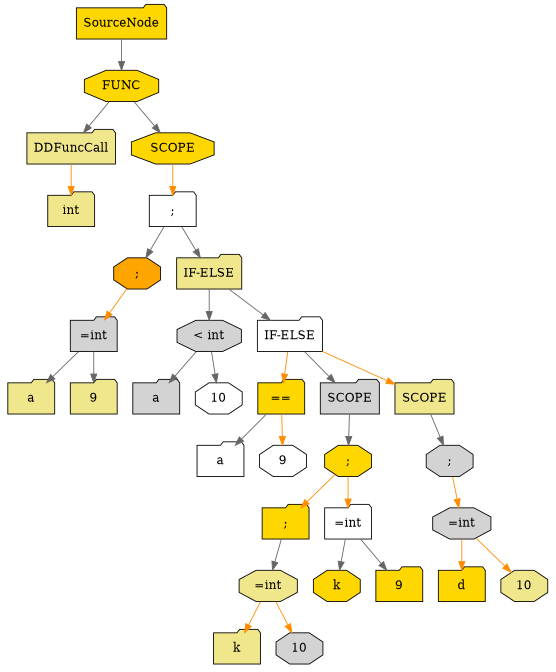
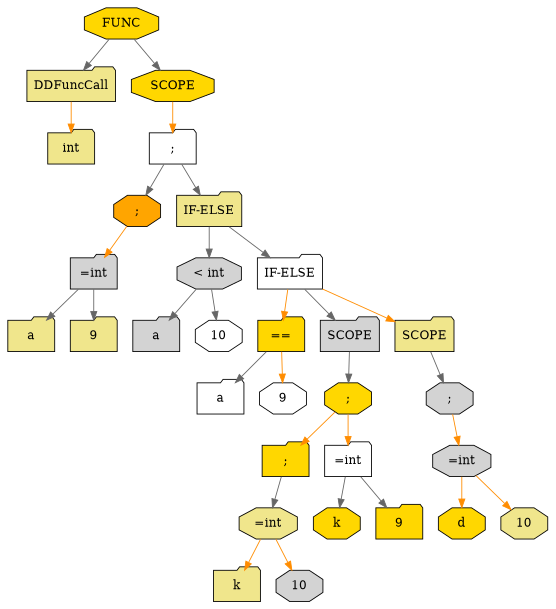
node "SourceNode": removed
node "d": shape folder -> octagon
